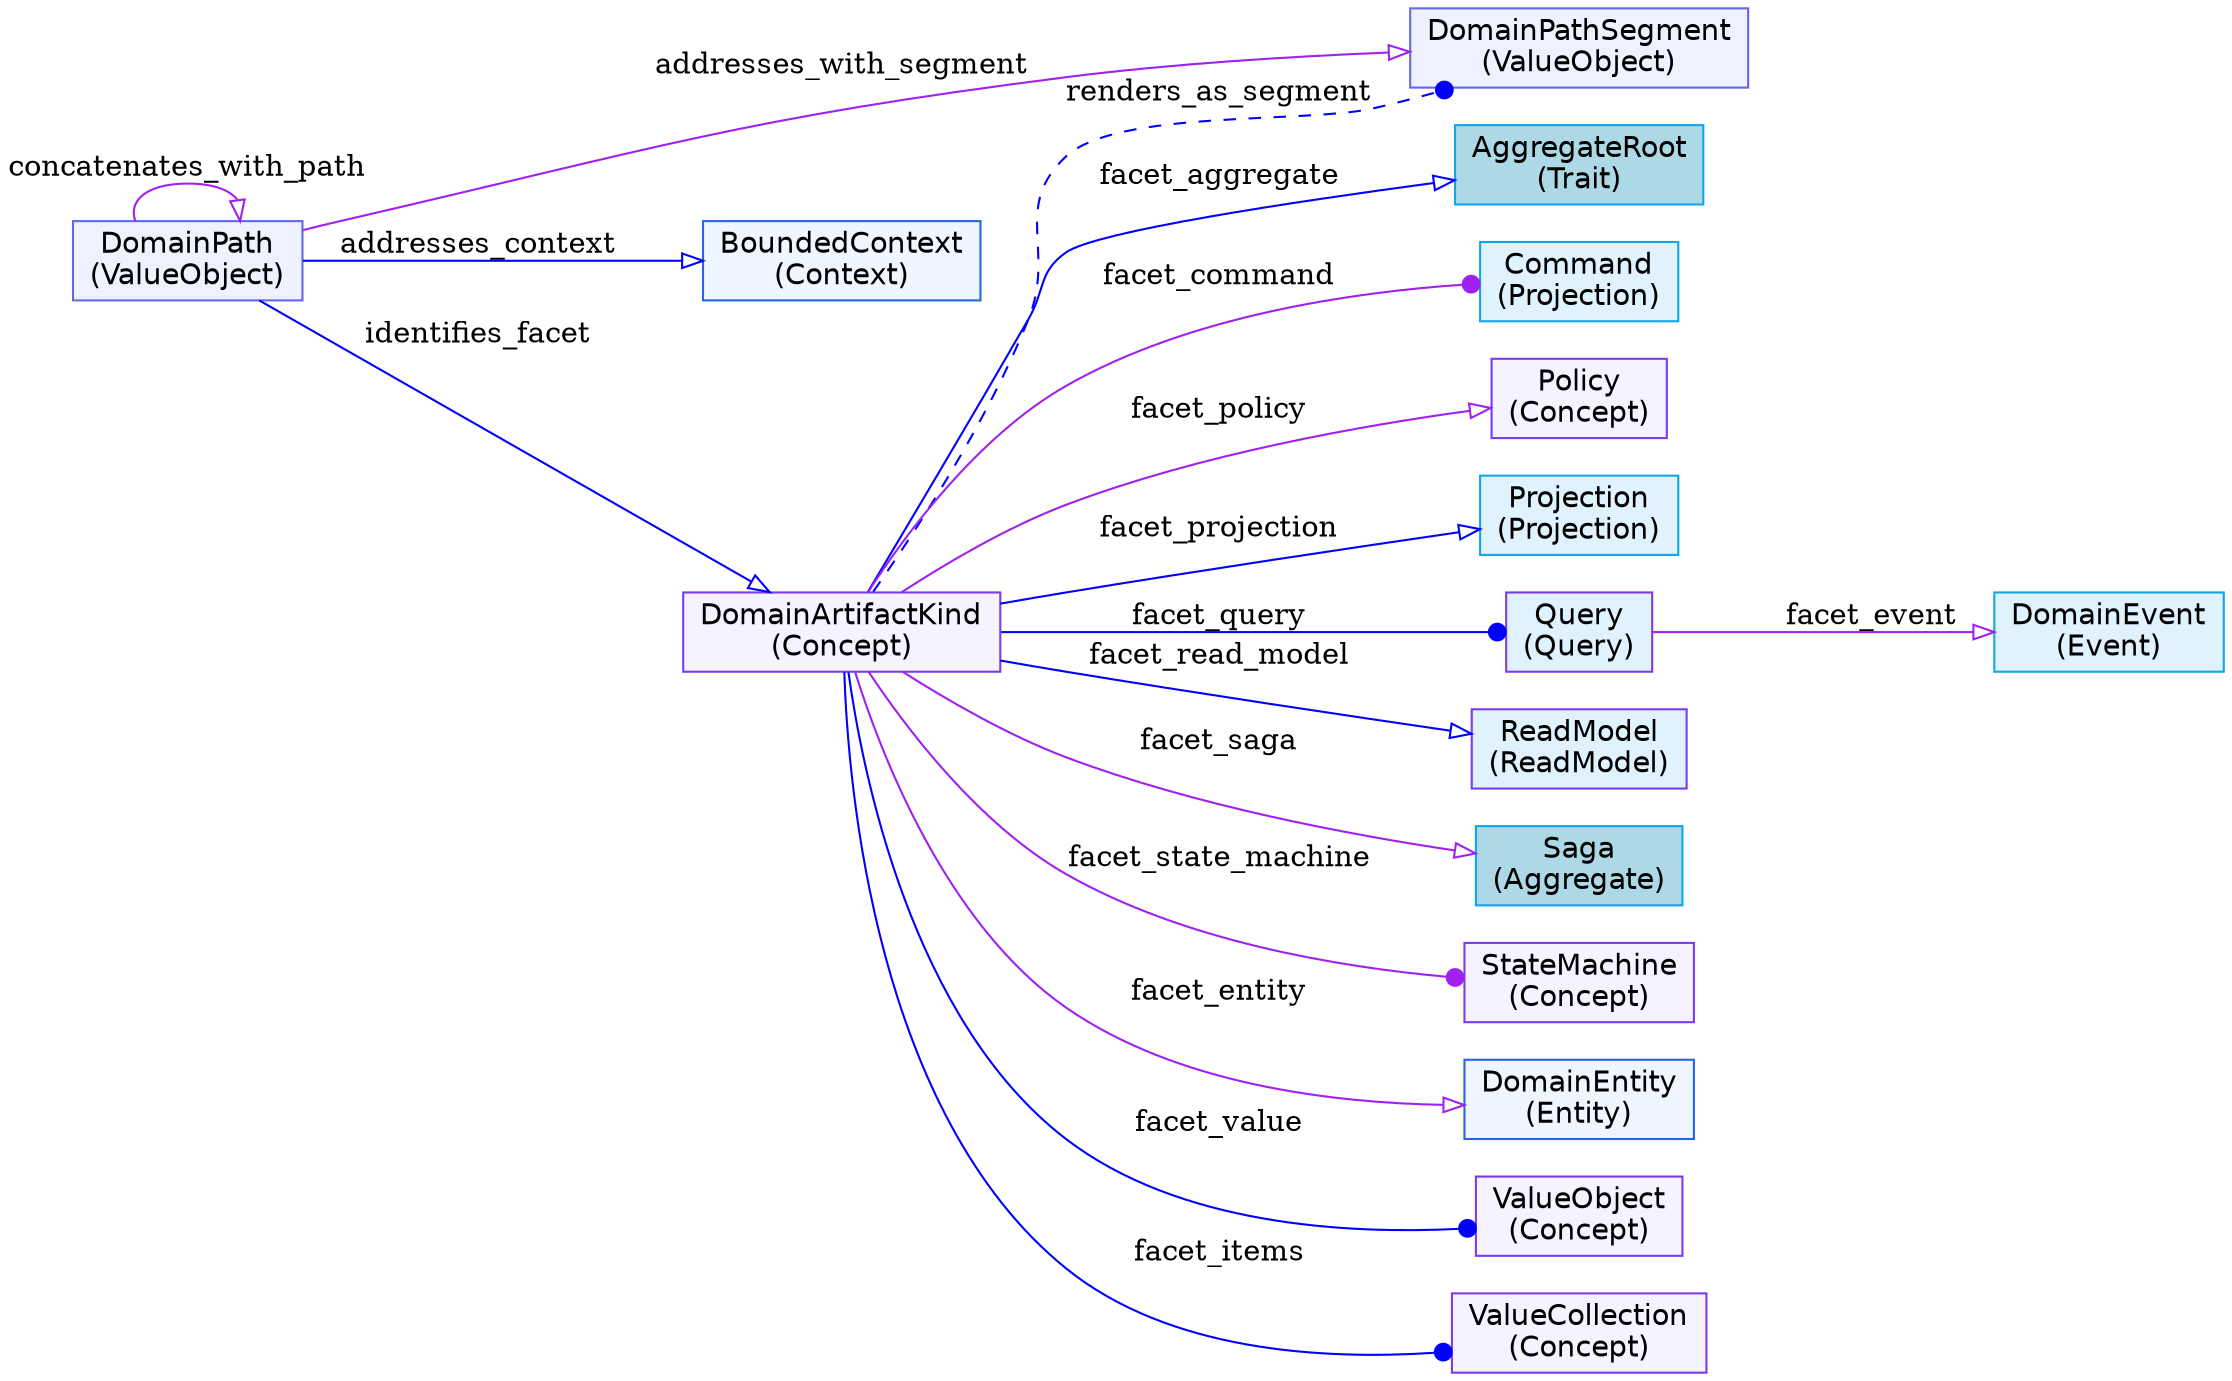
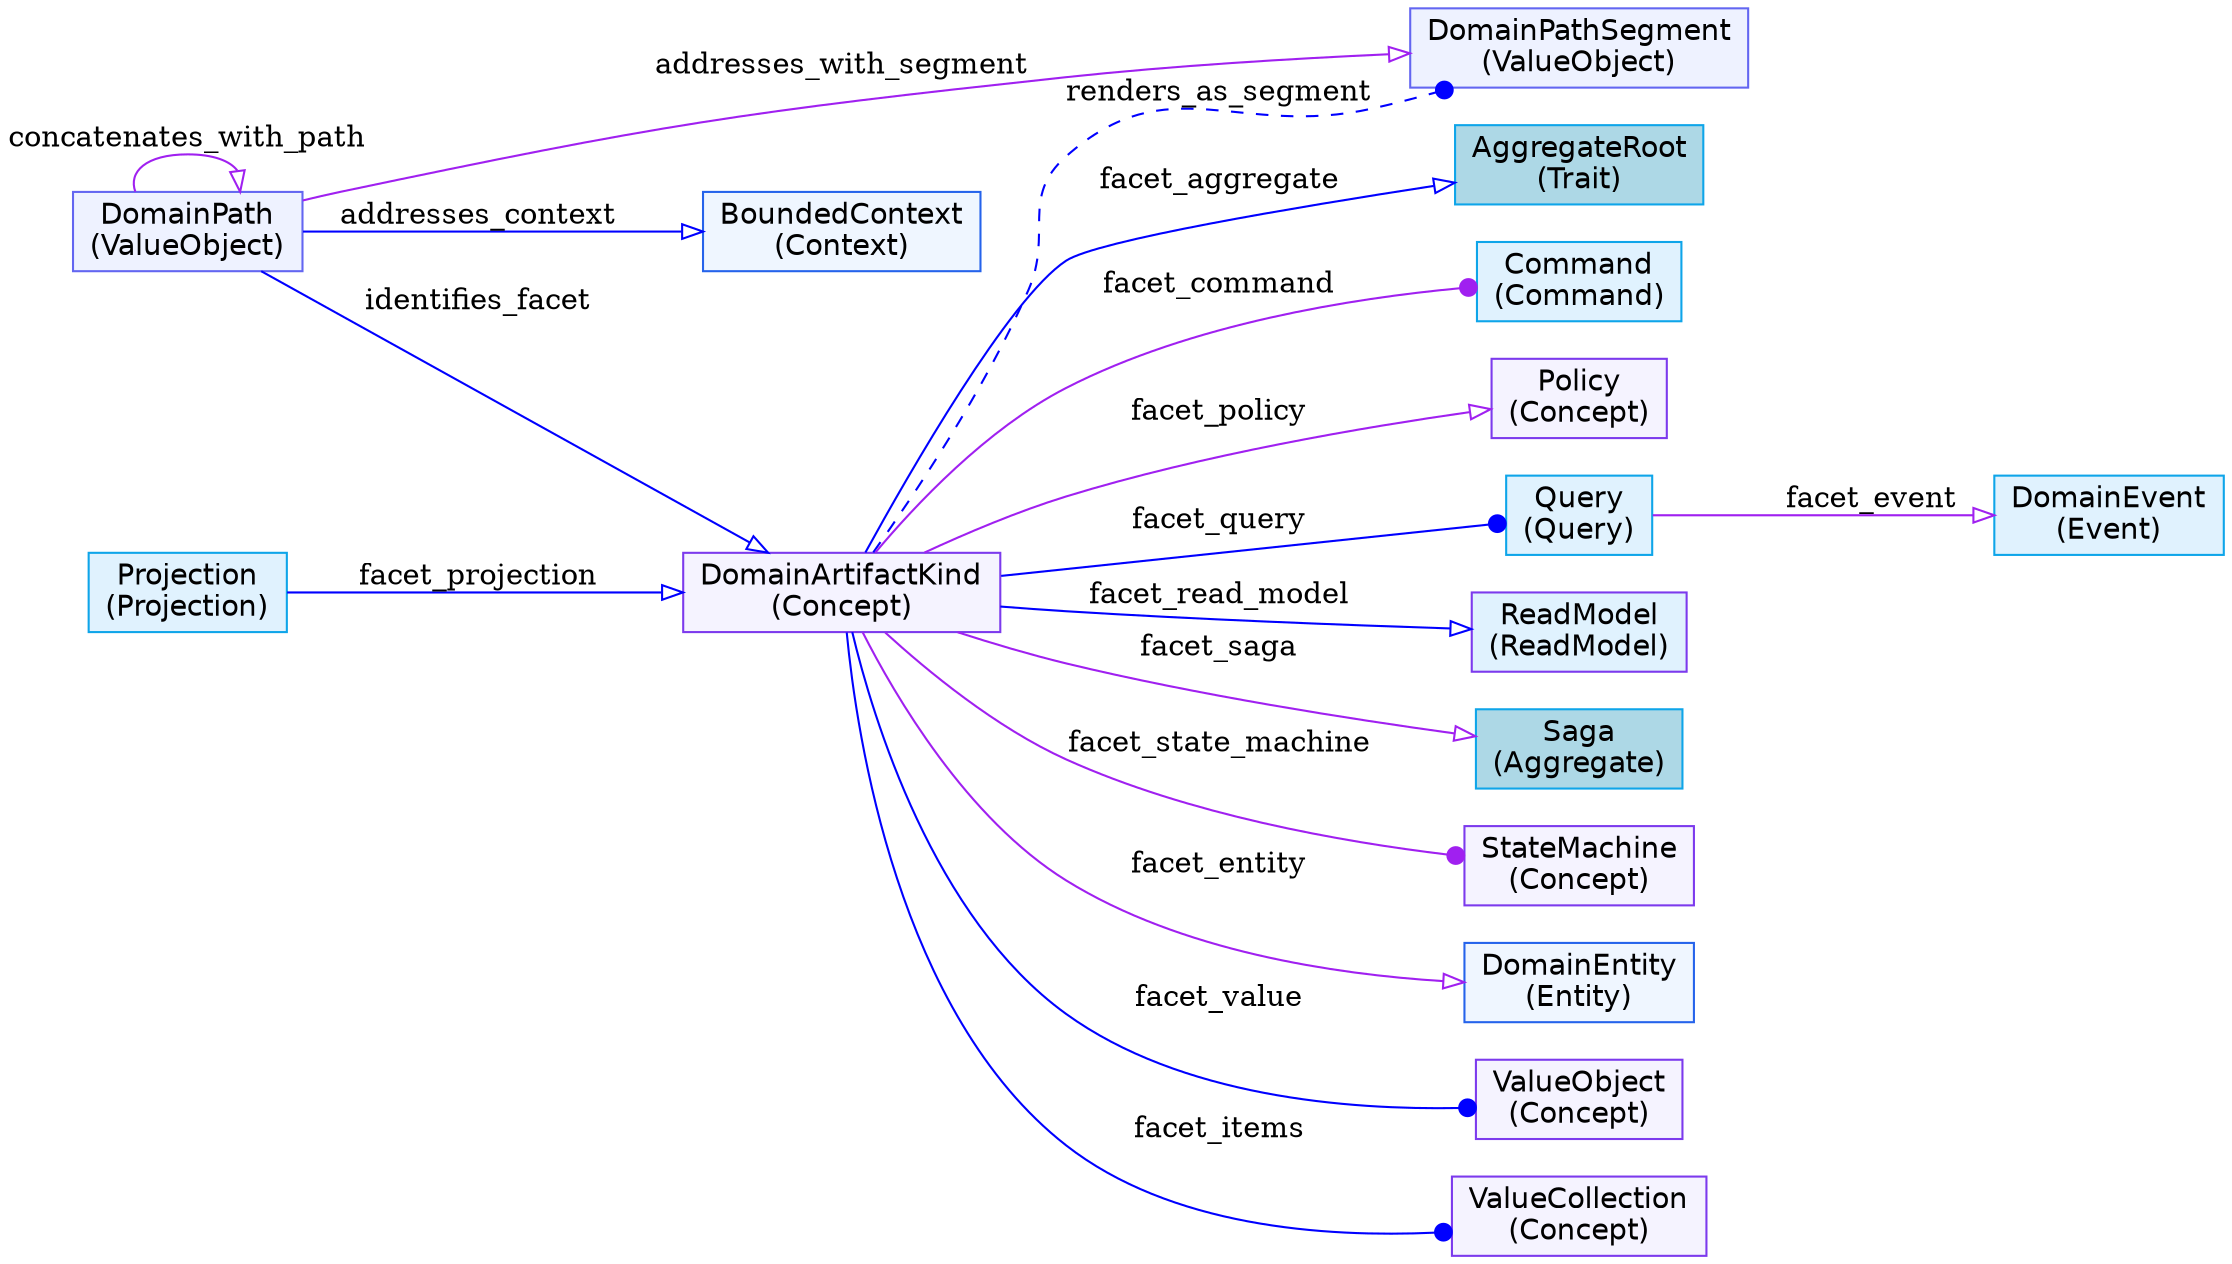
node "Command (Projection)": label "Command (Projection)" -> "Command (Command)"
edge "DomainArtifactKind (Concept)" -> "Projection (Projection)": reversed
node "Query (Query)": color #7c3aed -> #0ea5e9
